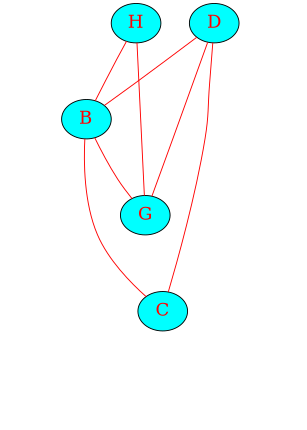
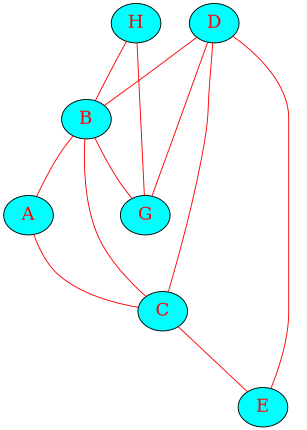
node "A": added
node "E": added
